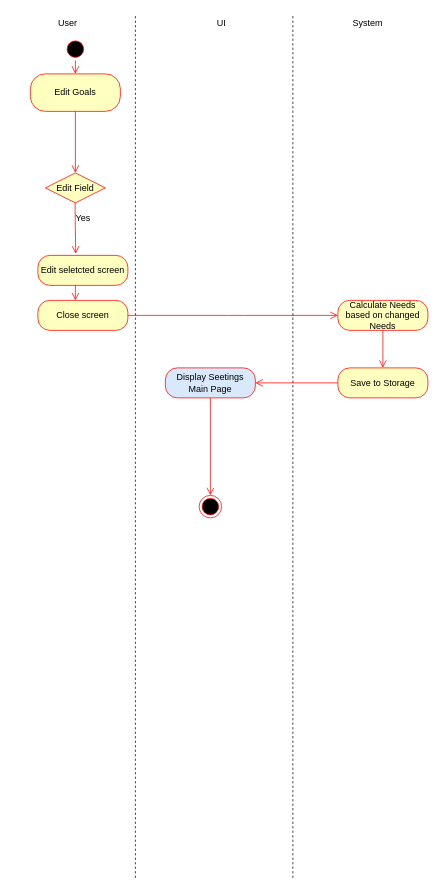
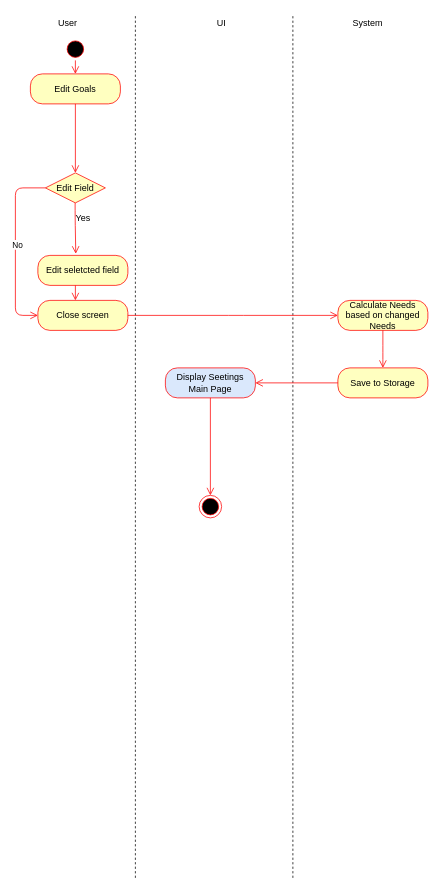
node "Edit Goals": size 90x38 -> 90x30
edge "Edit Field" -> "Close screen": added, label "No"
node "Edit seletcted screen": label "Edit seletcted screen" -> "Edit seletcted field"
